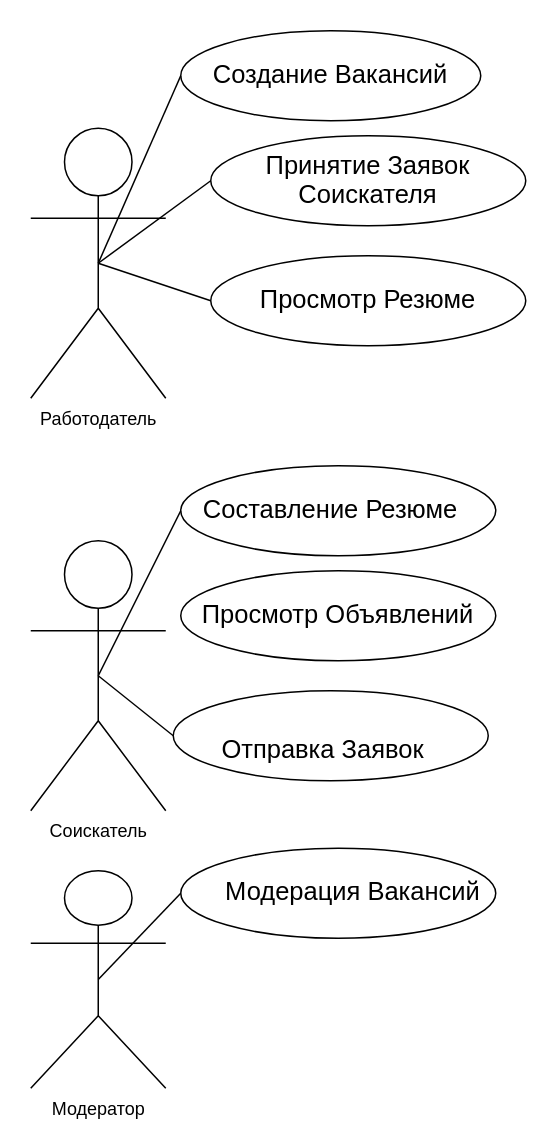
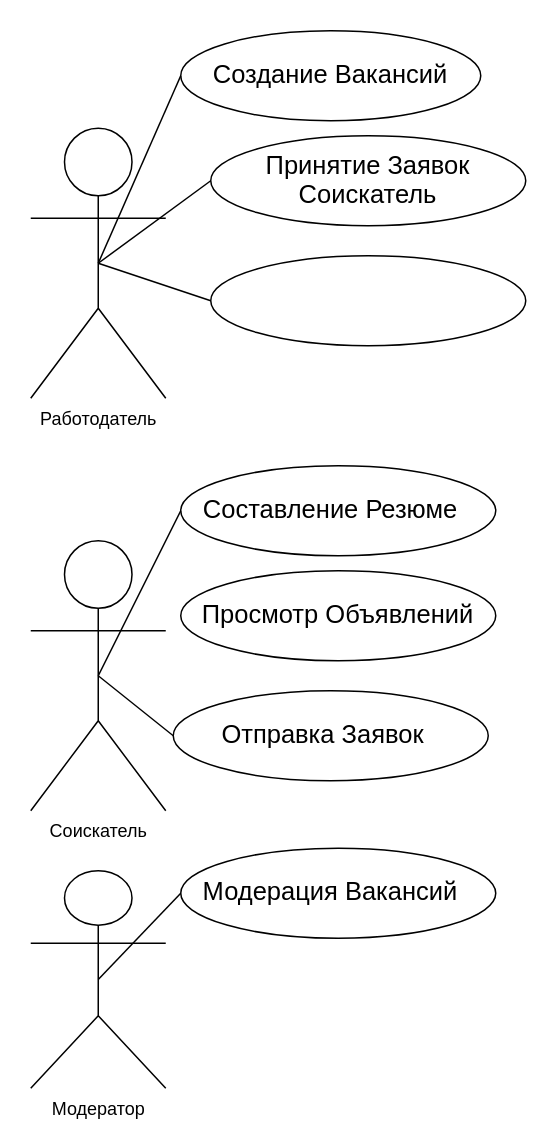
node "Принятие Заявок Соискателя": label "Принятие Заявок Соискателя" -> "Принятие Заявок Соискатель"
node "Просмотр Резюме": removed
node "Отправка Заявок": moved (323, 751) -> (323, 736)
node "Модерация Вакансий": moved (353, 893) -> (331, 893)
